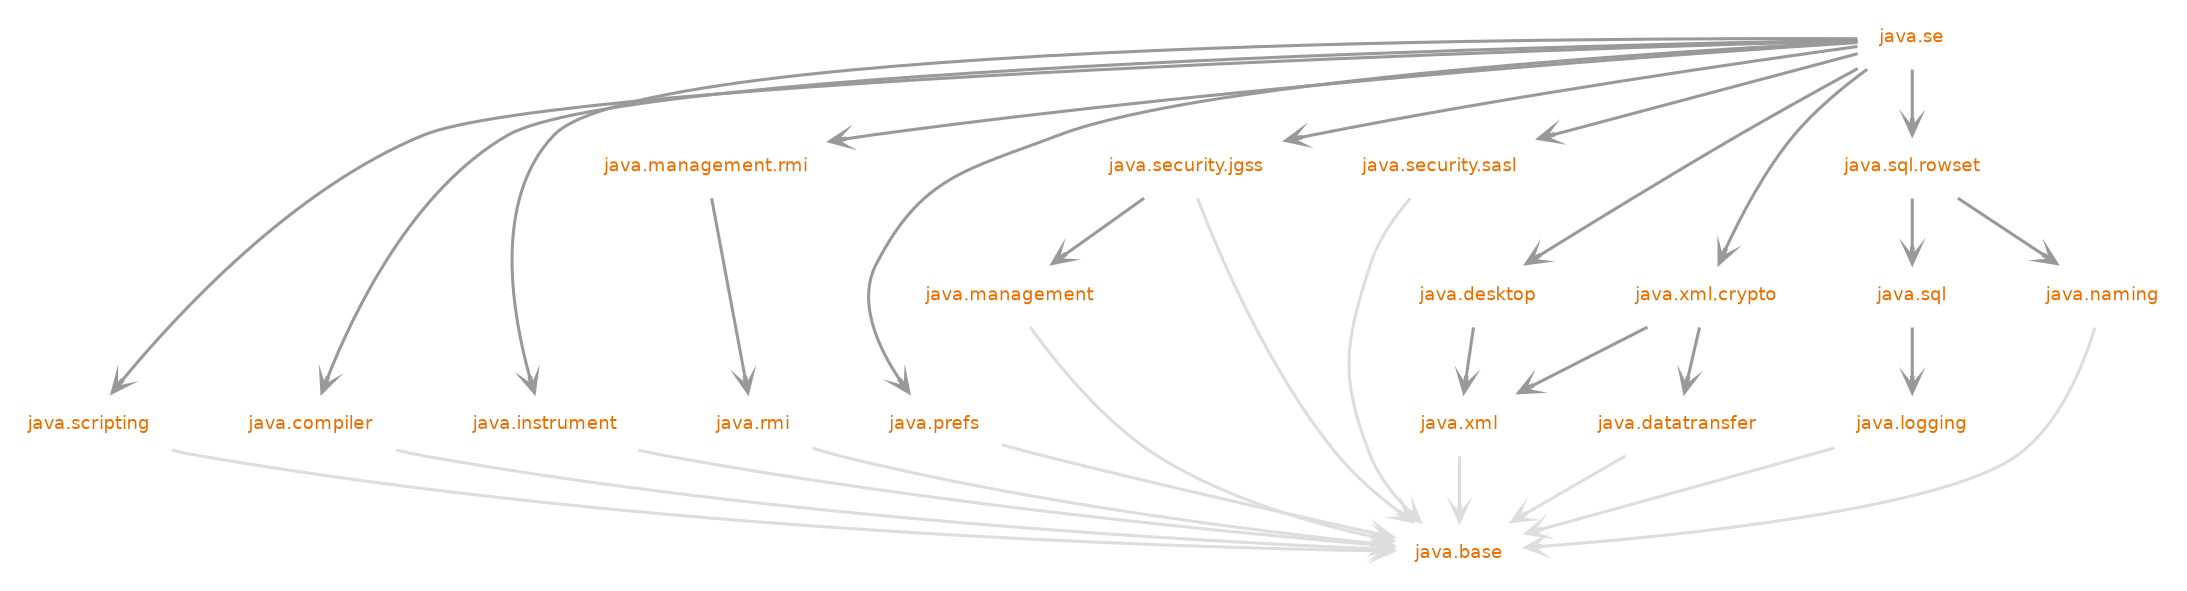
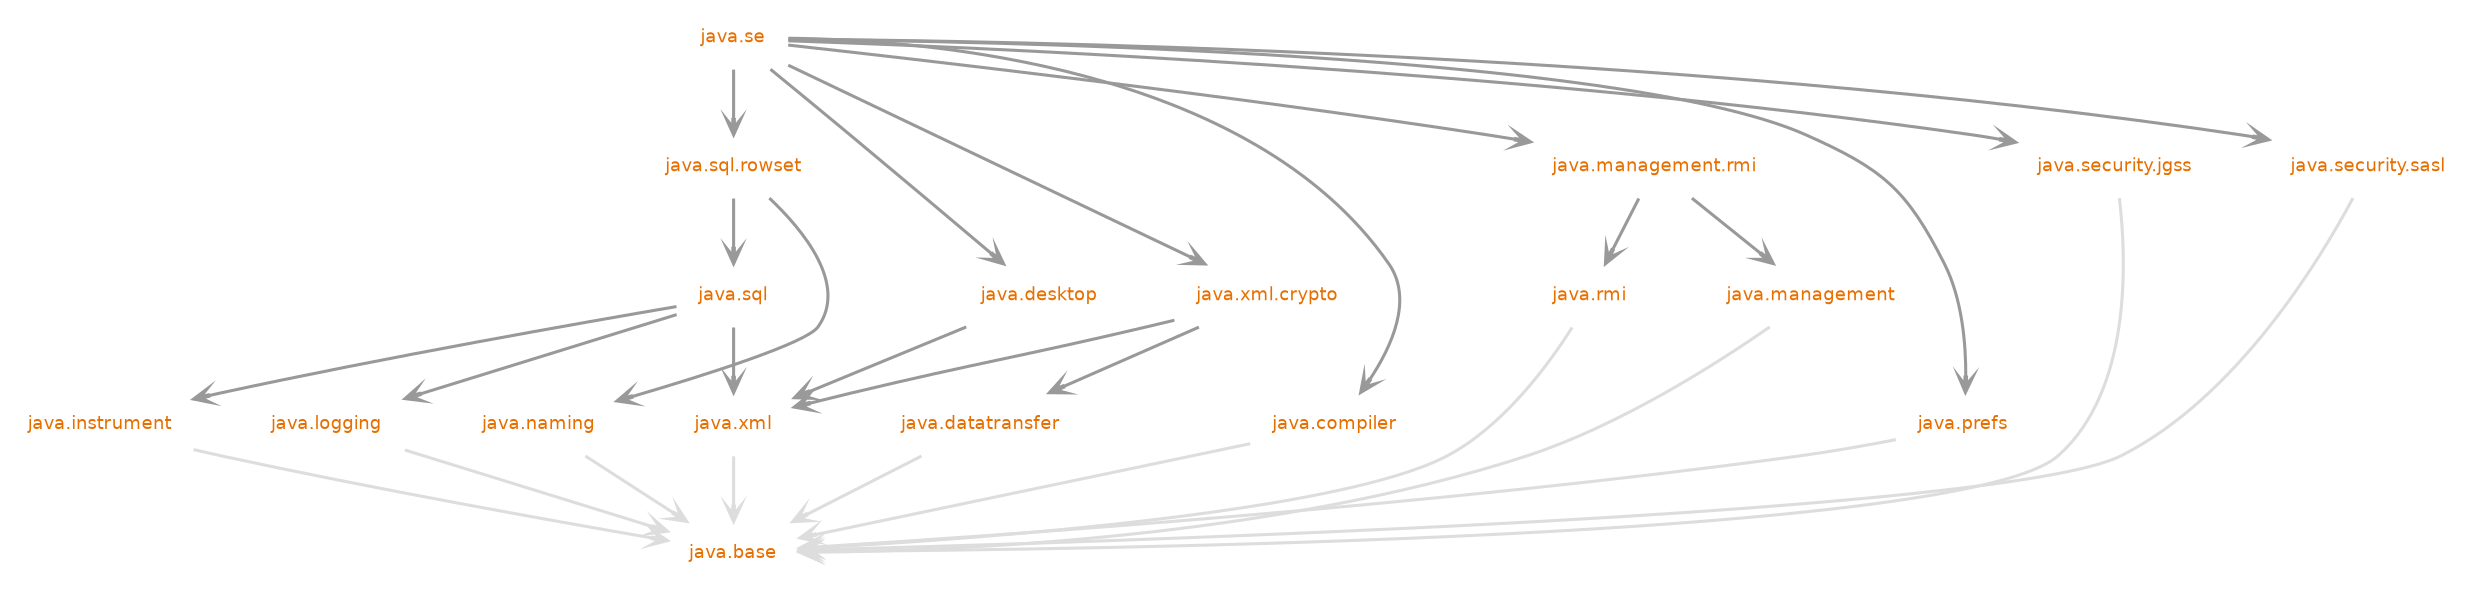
edge "java.se" -> "java.instrument": now "java.sql" -> "java.instrument"
edge "java.security.jgss" -> "java.management": now "java.management.rmi" -> "java.management"
edge "java.sql" -> "java.xml": added
node "java.scripting": removed
